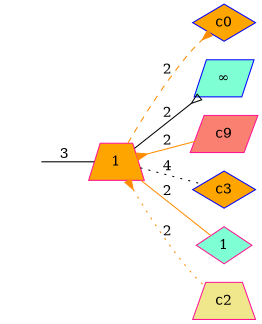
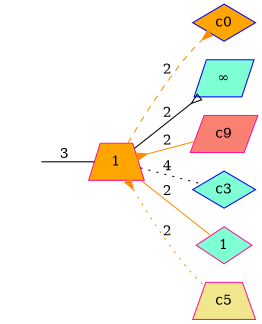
node "c3": fillcolor orange -> aquamarine
node "c2": label "c2" -> "c5"
